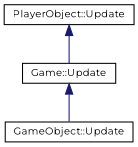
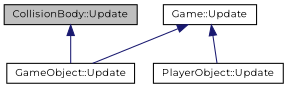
node "CollisionBody::Update": added
edge "Game::Update" -> "PlayerObject::Update": reversed
